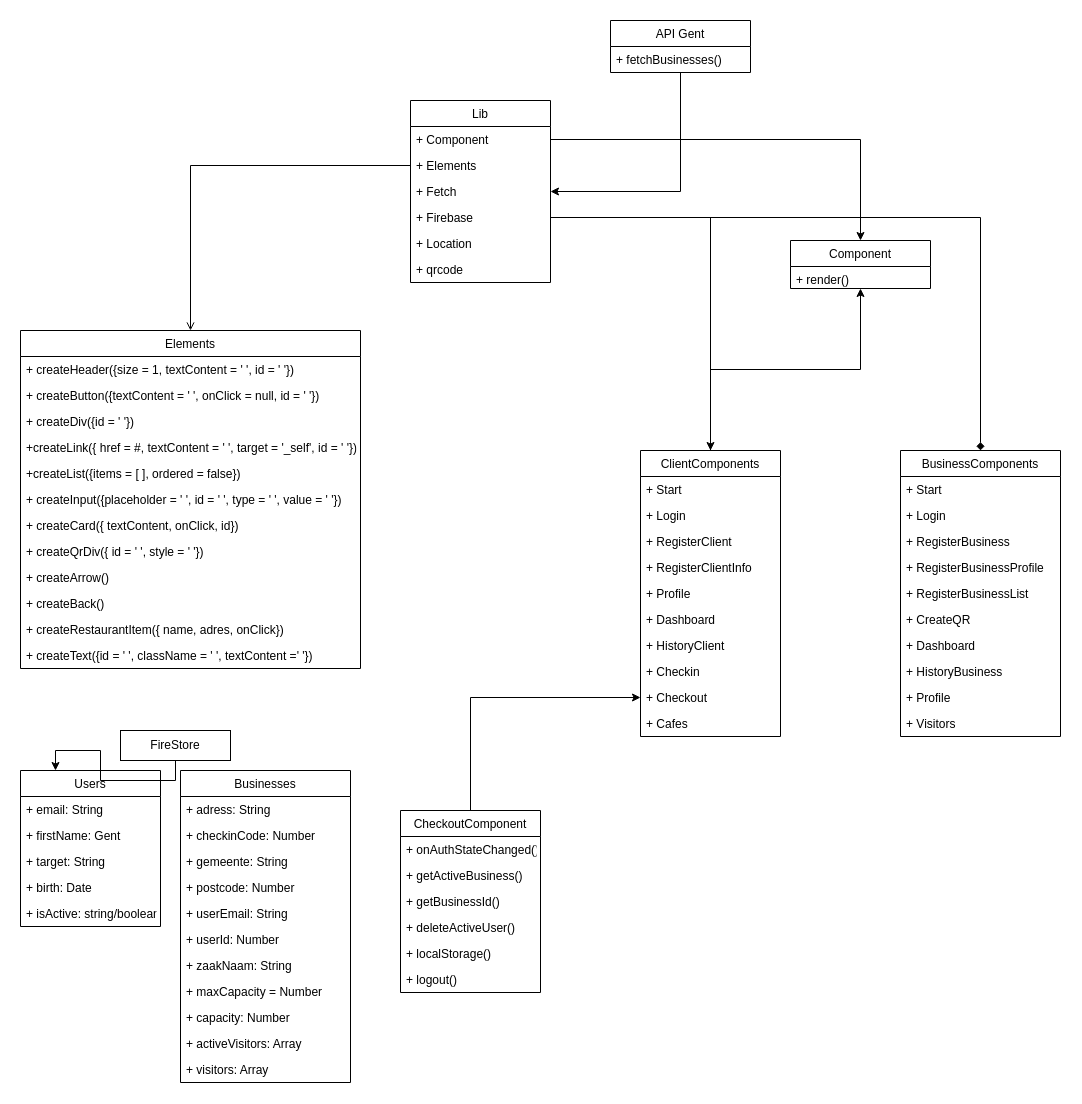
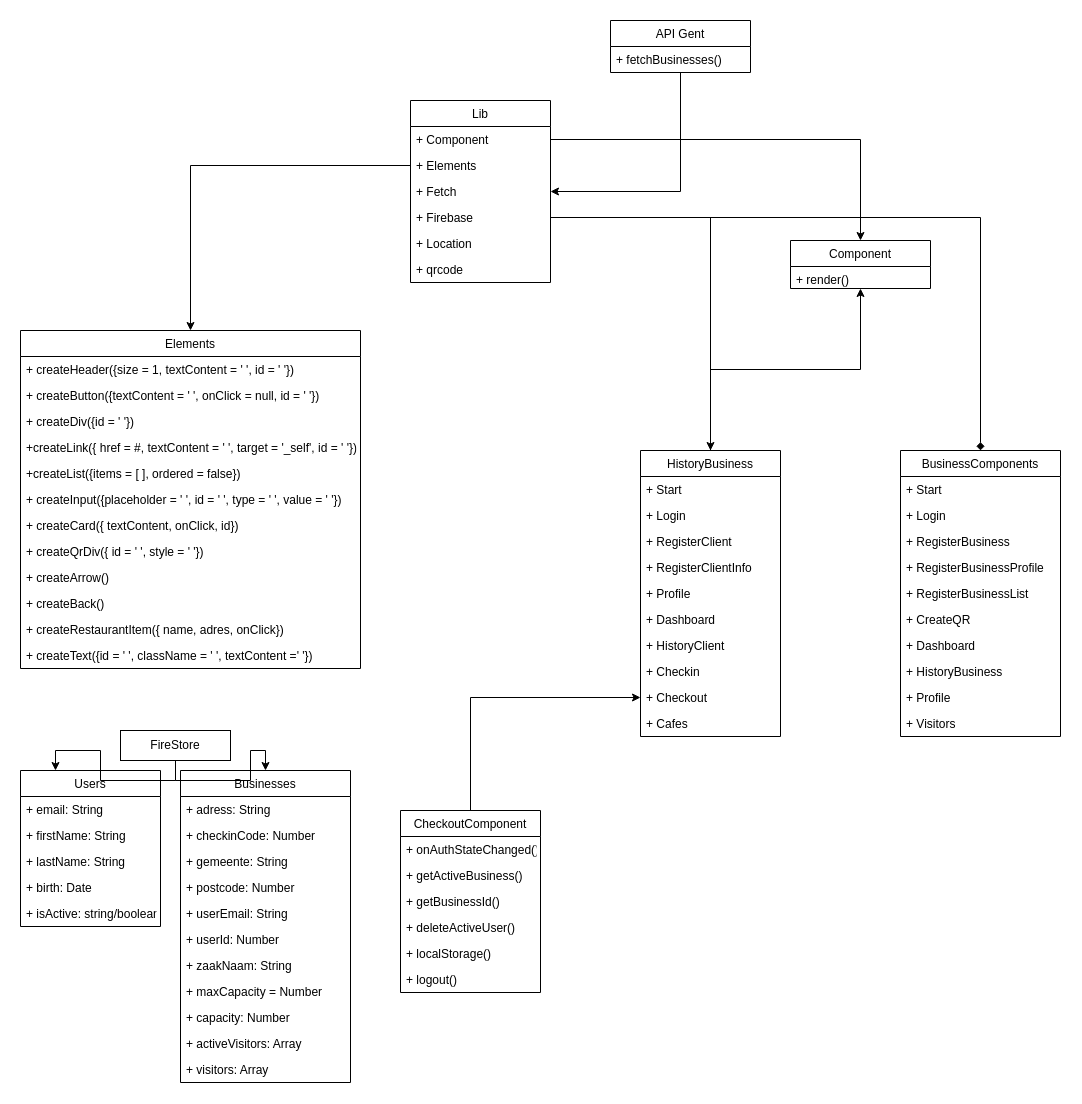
edge "+ Elements" -> "Elements": arrowhead open -> classic
node "ClientComponents": label "ClientComponents" -> "HistoryBusiness"
edge "FireStore" -> "Businesses": added
node "+ firstName: Gent": label "+ firstName: Gent" -> "+ firstName: String"
node "+ target: String": label "+ target: String" -> "+ lastName: String"
